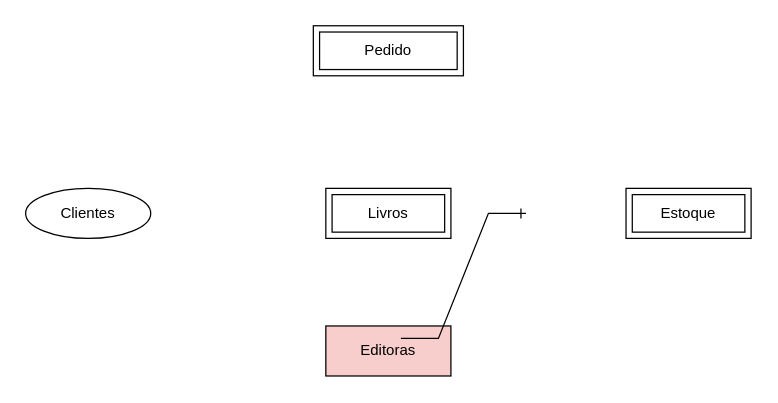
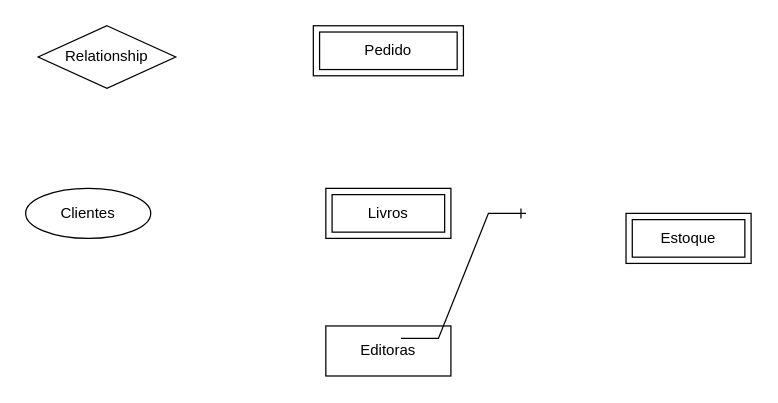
node "Relationship": added
node "Estoque": moved (688, 213) -> (688, 238)
node "Editoras": fillcolor #f8cecc -> #ffffff
